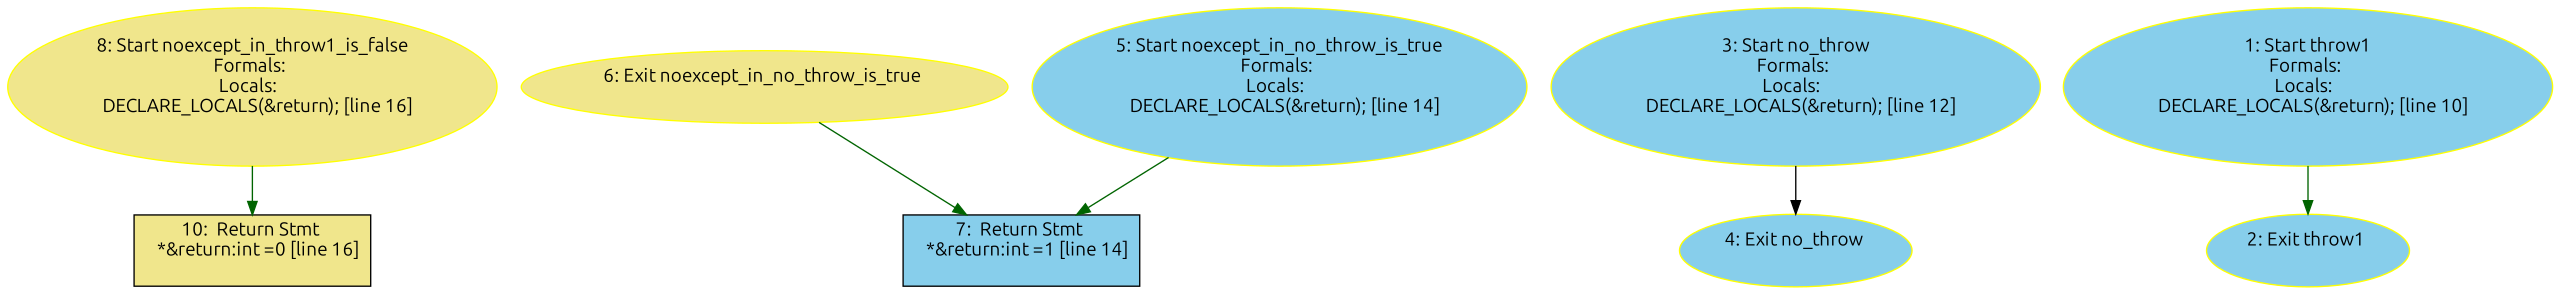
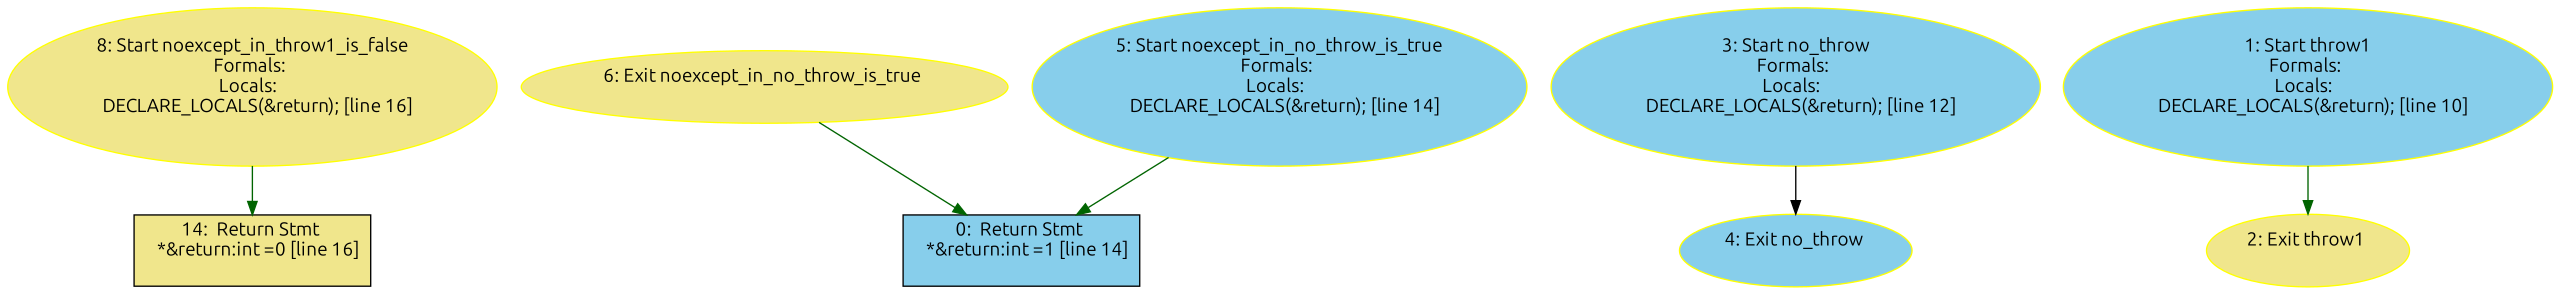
node "10:  Return Stmt *&return:int =0 [line 16]": label "10:  Return Stmt *&return:int =0 [line 16]" -> "14:  Return Stmt *&return:int =0 [line 16]"
node "7:  Return Stmt *&return:int =1 [line 14]": label "7:  Return Stmt *&return:int =1 [line 14]" -> "0:  Return Stmt *&return:int =1 [line 14]"
node "2: Exit throw1": fillcolor skyblue -> khaki
